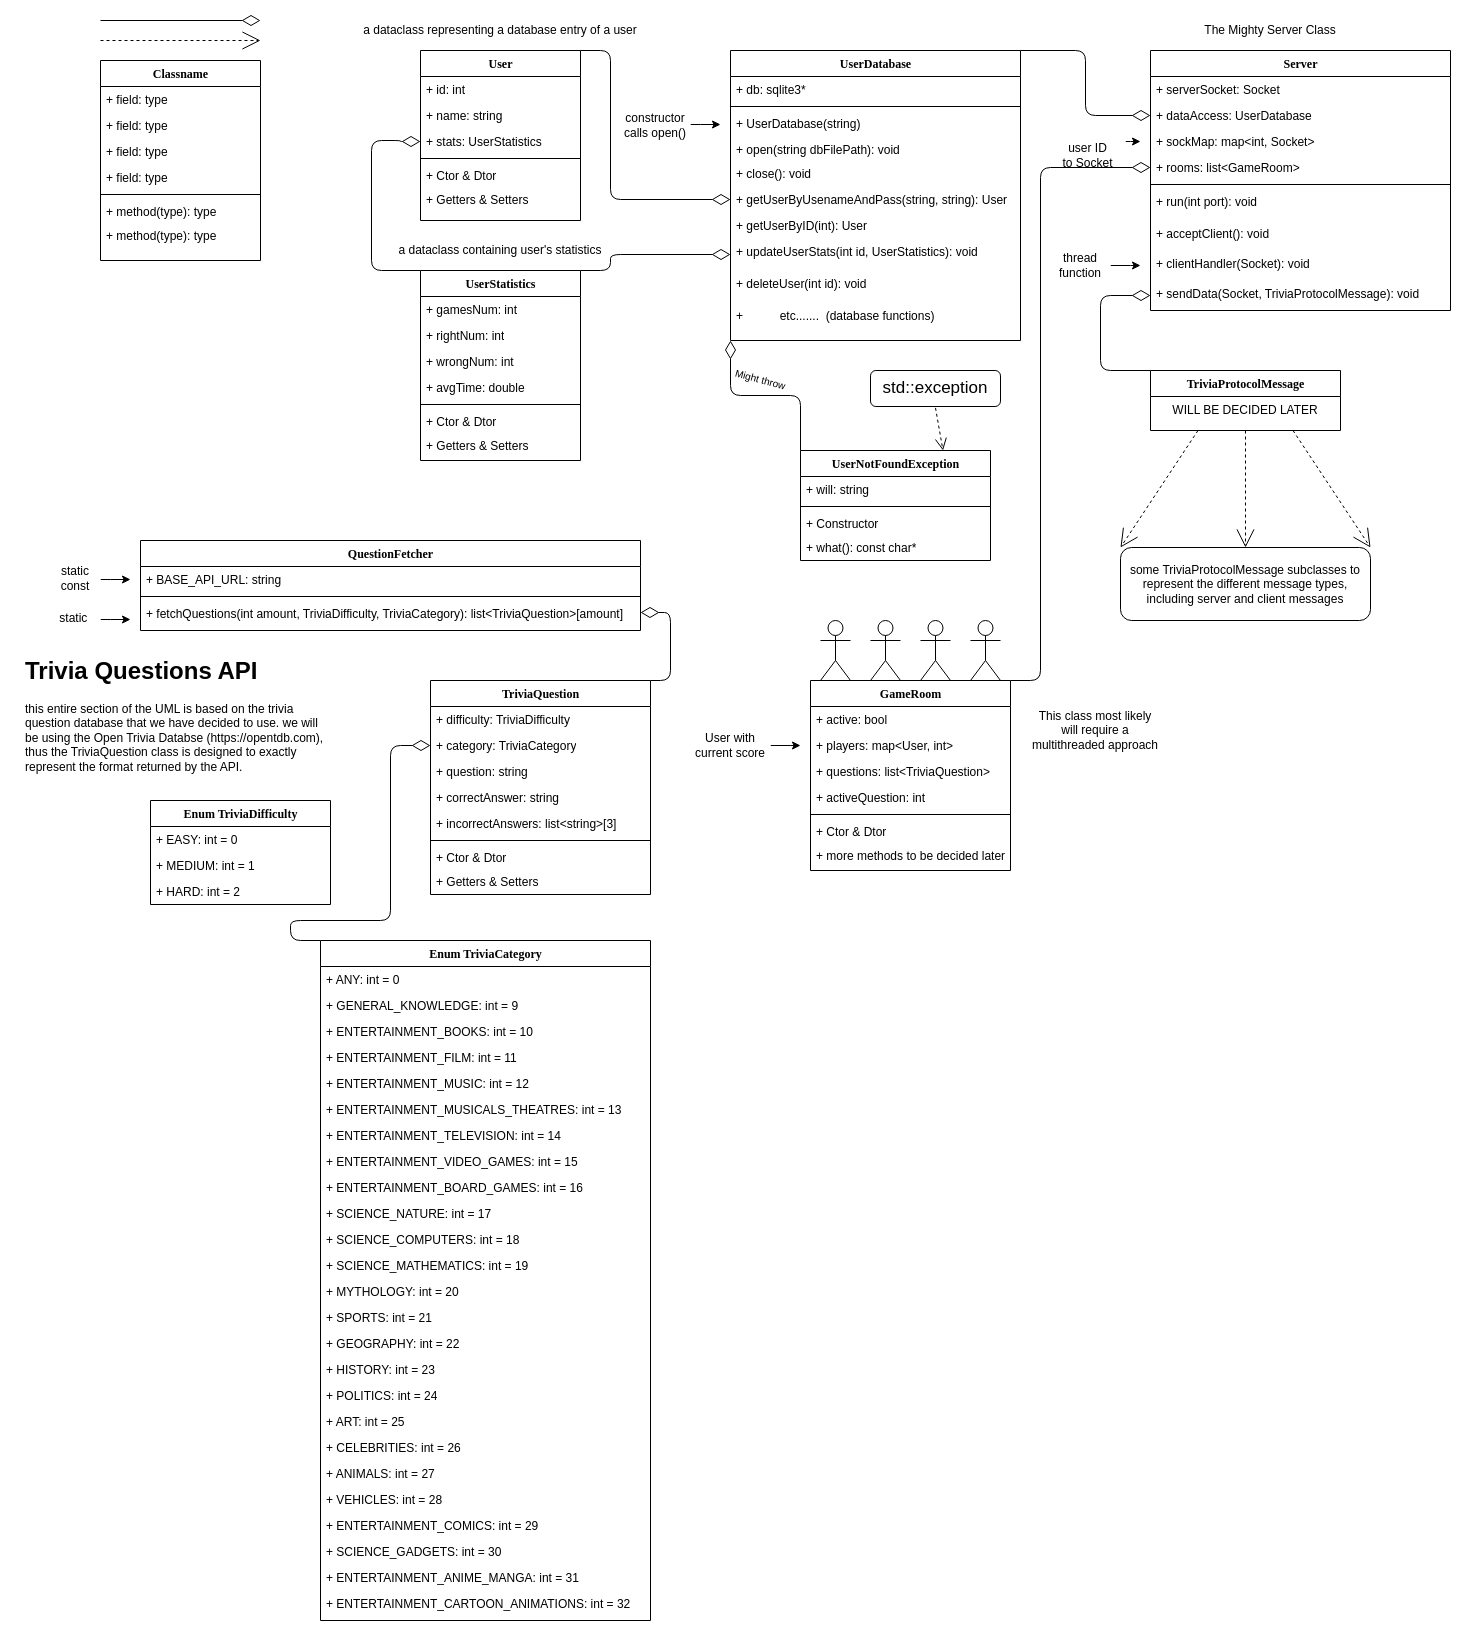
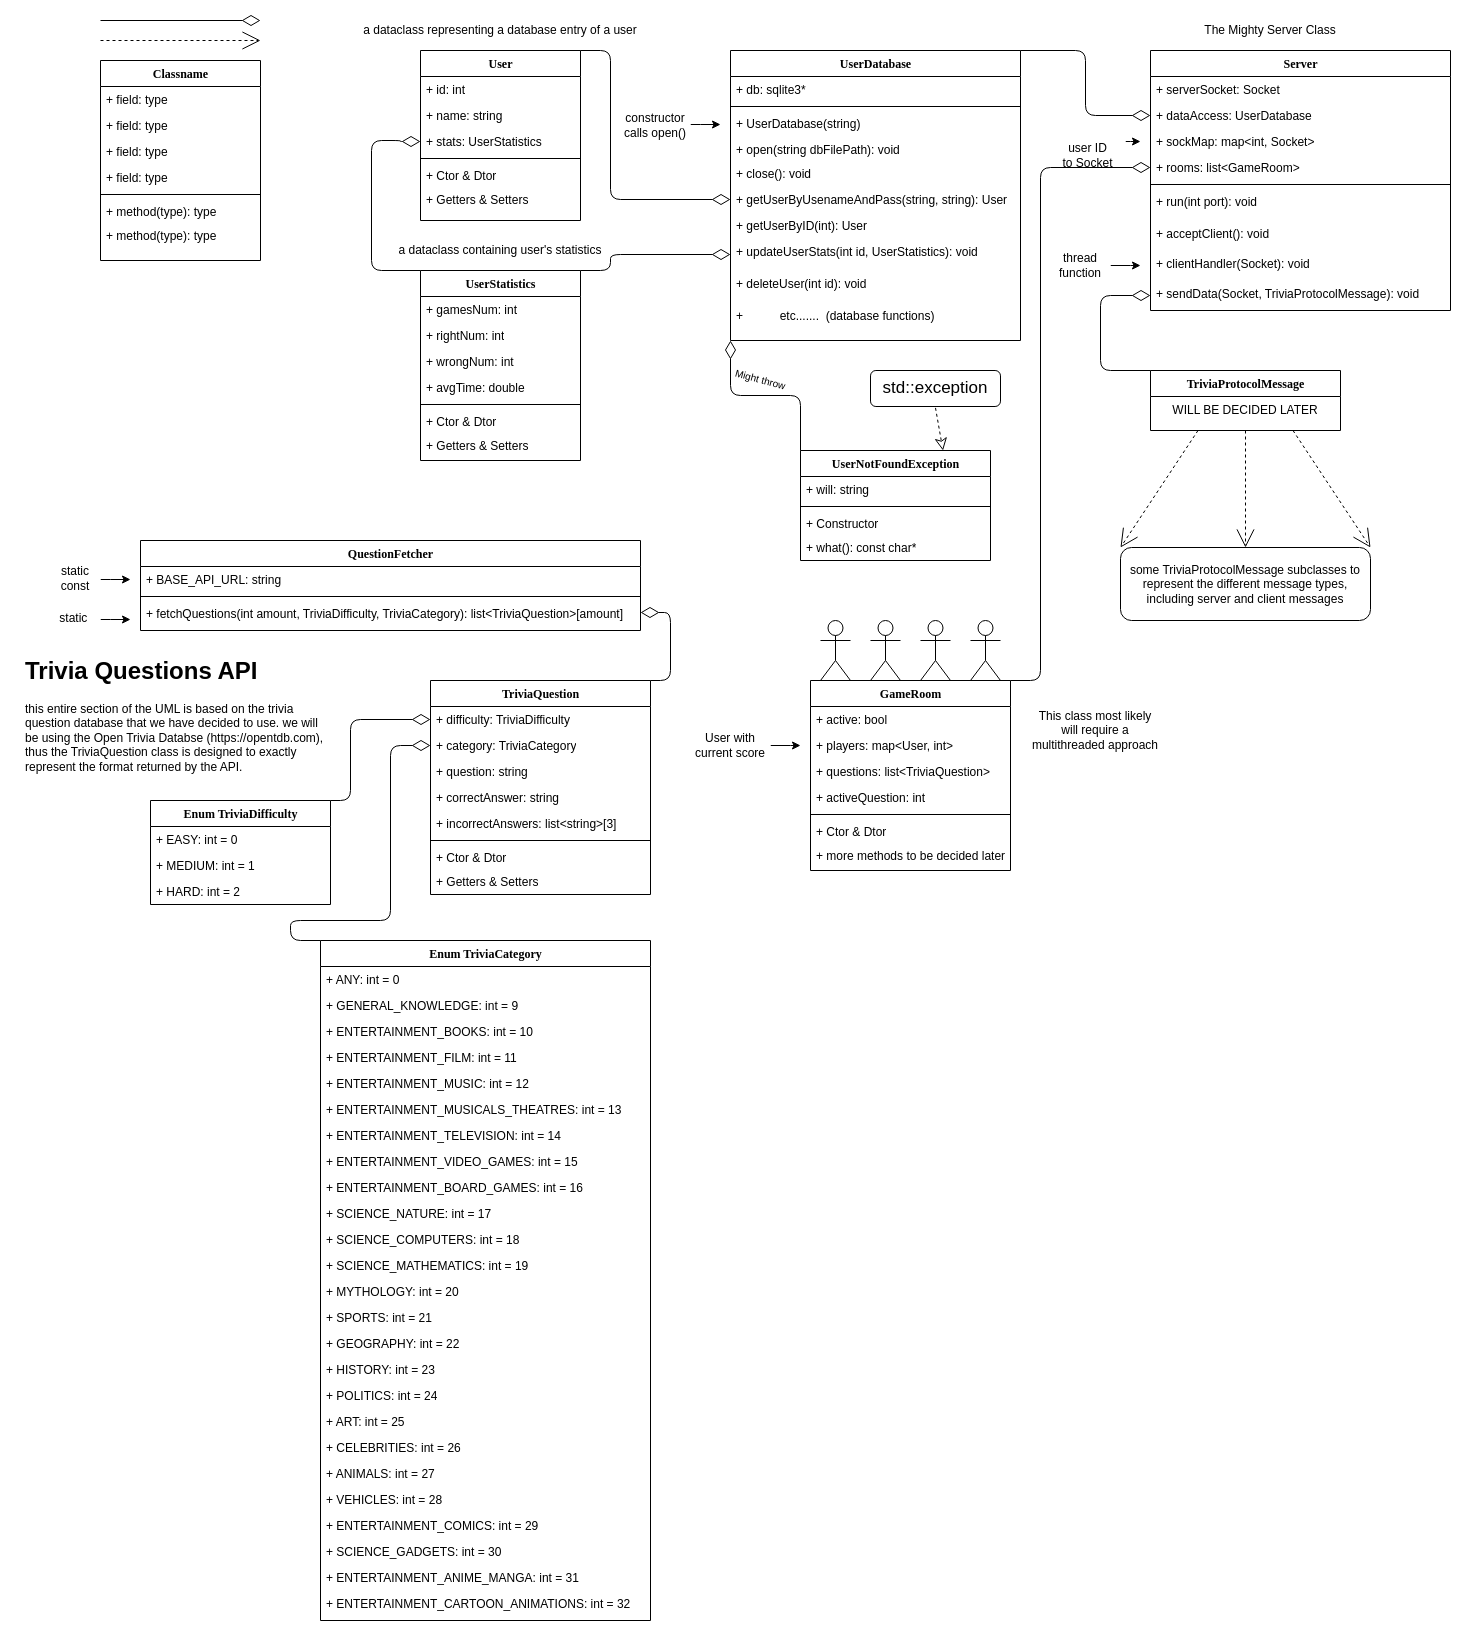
edge "std::exception" -> "UserNotFoundException": arrowhead open -> classic
edge "Enum TriviaDifficulty" -> "+ difficulty: TriviaDifficulty": added
